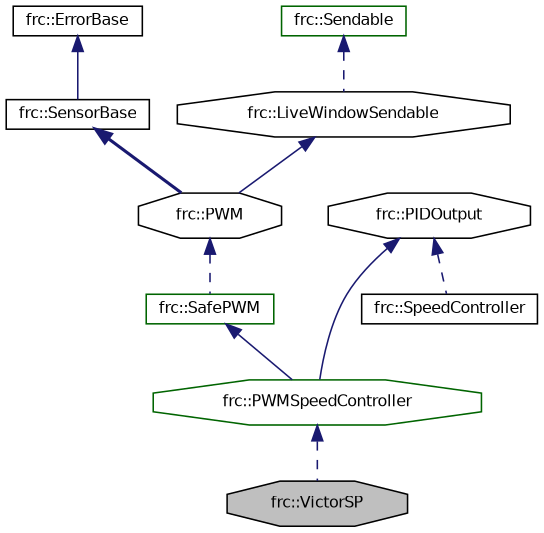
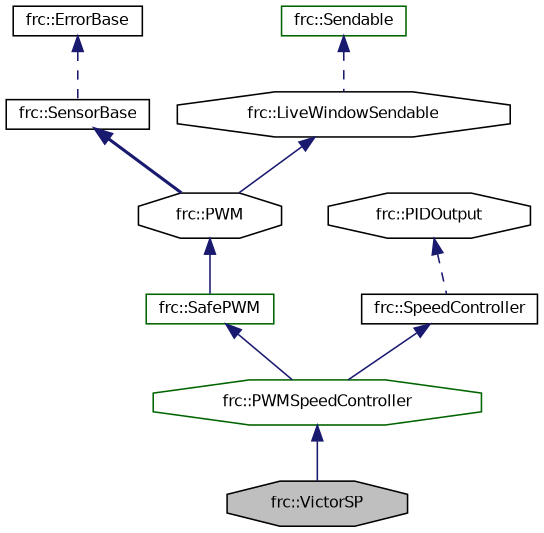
edge "frc::SensorBase" -> "frc::ErrorBase": style solid -> dashed
edge "frc::SafePWM" -> "frc::PWM": style dashed -> solid
edge "frc::PWMSpeedController" -> "frc::PIDOutput": now "frc::PWMSpeedController" -> "frc::SpeedController"
edge "frc::VictorSP" -> "frc::PWMSpeedController": style dashed -> solid
